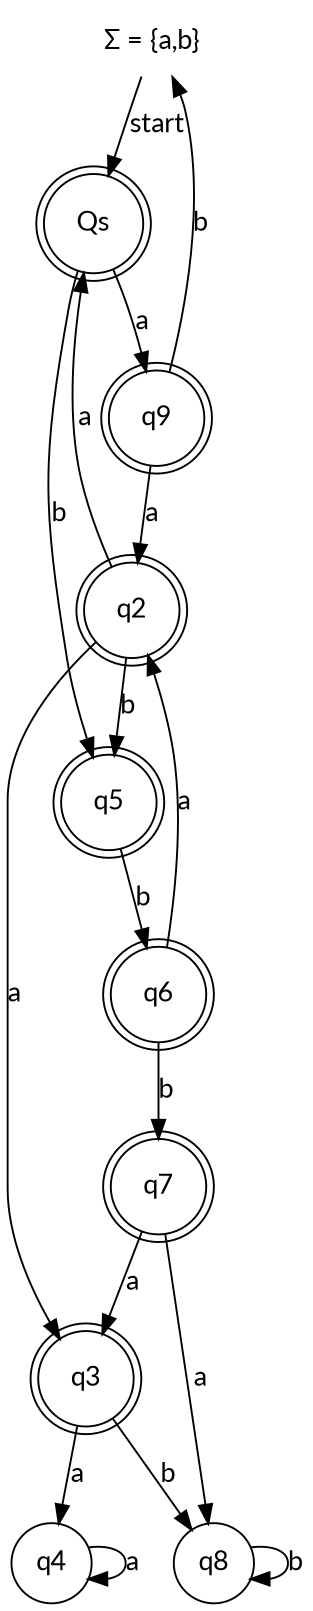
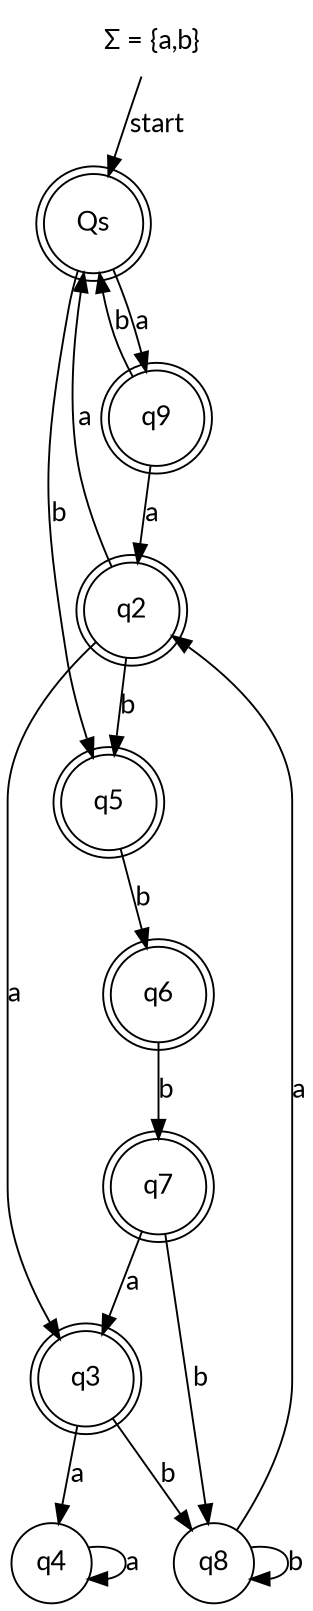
edge "q9" -> "Σ = {a,b}": now "q9" -> "Qs"
edge "q6" -> "q2": now "q8" -> "q2"
edge "q7" -> "q8": label "a" -> "b"
